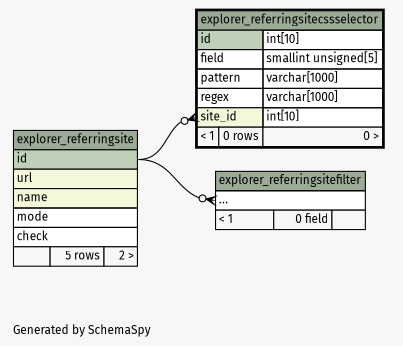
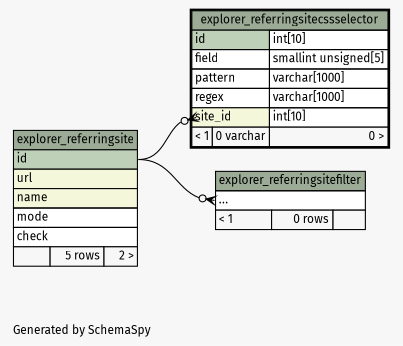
node "explorer_referringsitecssselector": text "0 rows" -> "0 varchar"
node "explorer_referringsitefilter": text "0 field" -> "0 rows"
